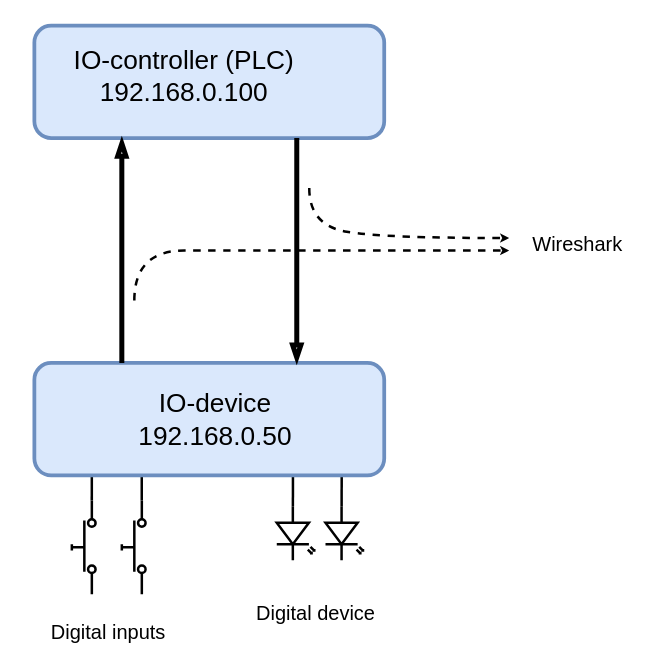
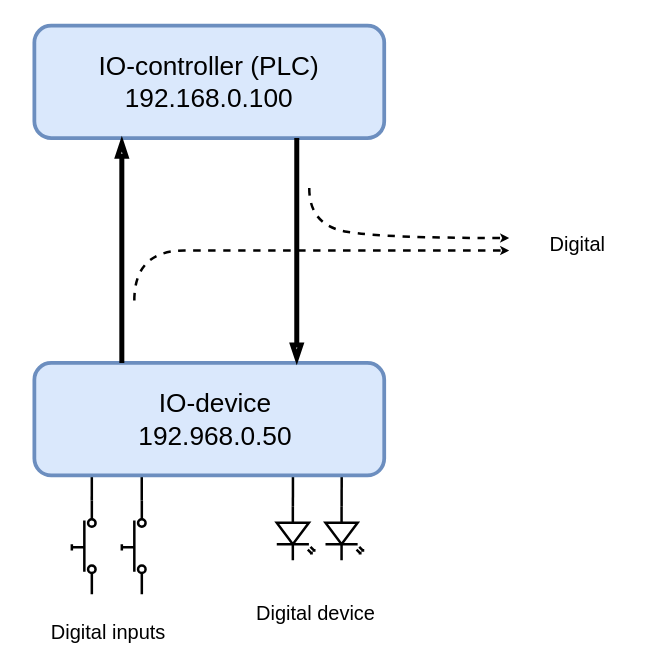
node "IO-controller (PLC) 192.168.0.100": moved (184, 76) -> (209, 82)
node "Wireshark": label "Wireshark" -> "Digital"
node "IO-device 192.168.0.50": label "IO-device 192.168.0.50" -> "IO-device 192.968.0.50"
